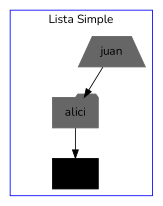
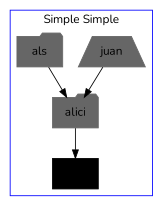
cluster " Lista Simple ": label " Lista Simple " -> " Simple Simple "
node "als": added
